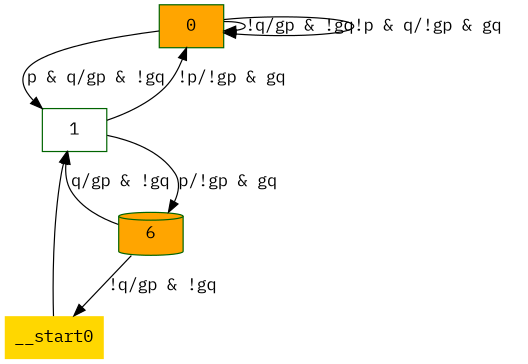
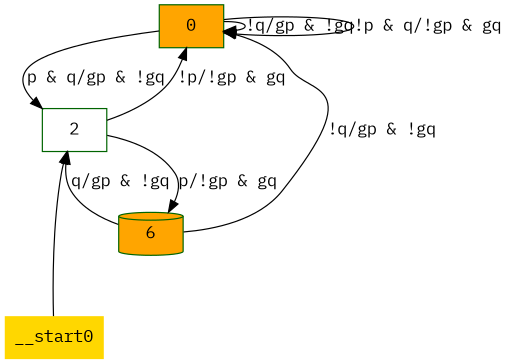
node "1": label "1" -> "2"
edge "6" -> "__start0": now "6" -> "0"
